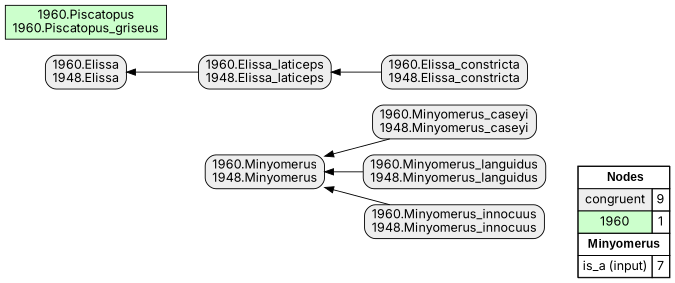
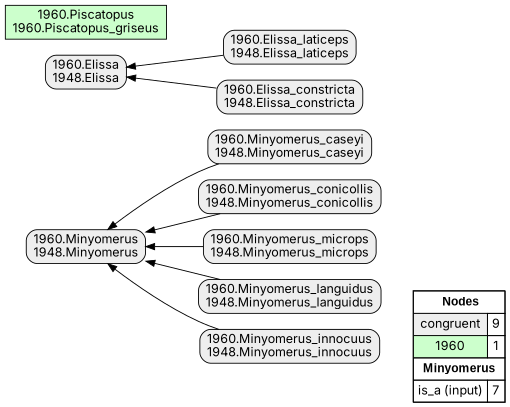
edge "1960.Elissa_constricta 1948.Elissa_constricta" -> "1960.Elissa_laticeps 1948.Elissa_laticeps": now "1960.Elissa_constricta 1948.Elissa_constricta" -> "1960.Elissa 1948.Elissa"
node "1960.Minyomerus_conicollis 1948.Minyomerus_conicollis": added
node "1960.Minyomerus_microps 1948.Minyomerus_microps": added
